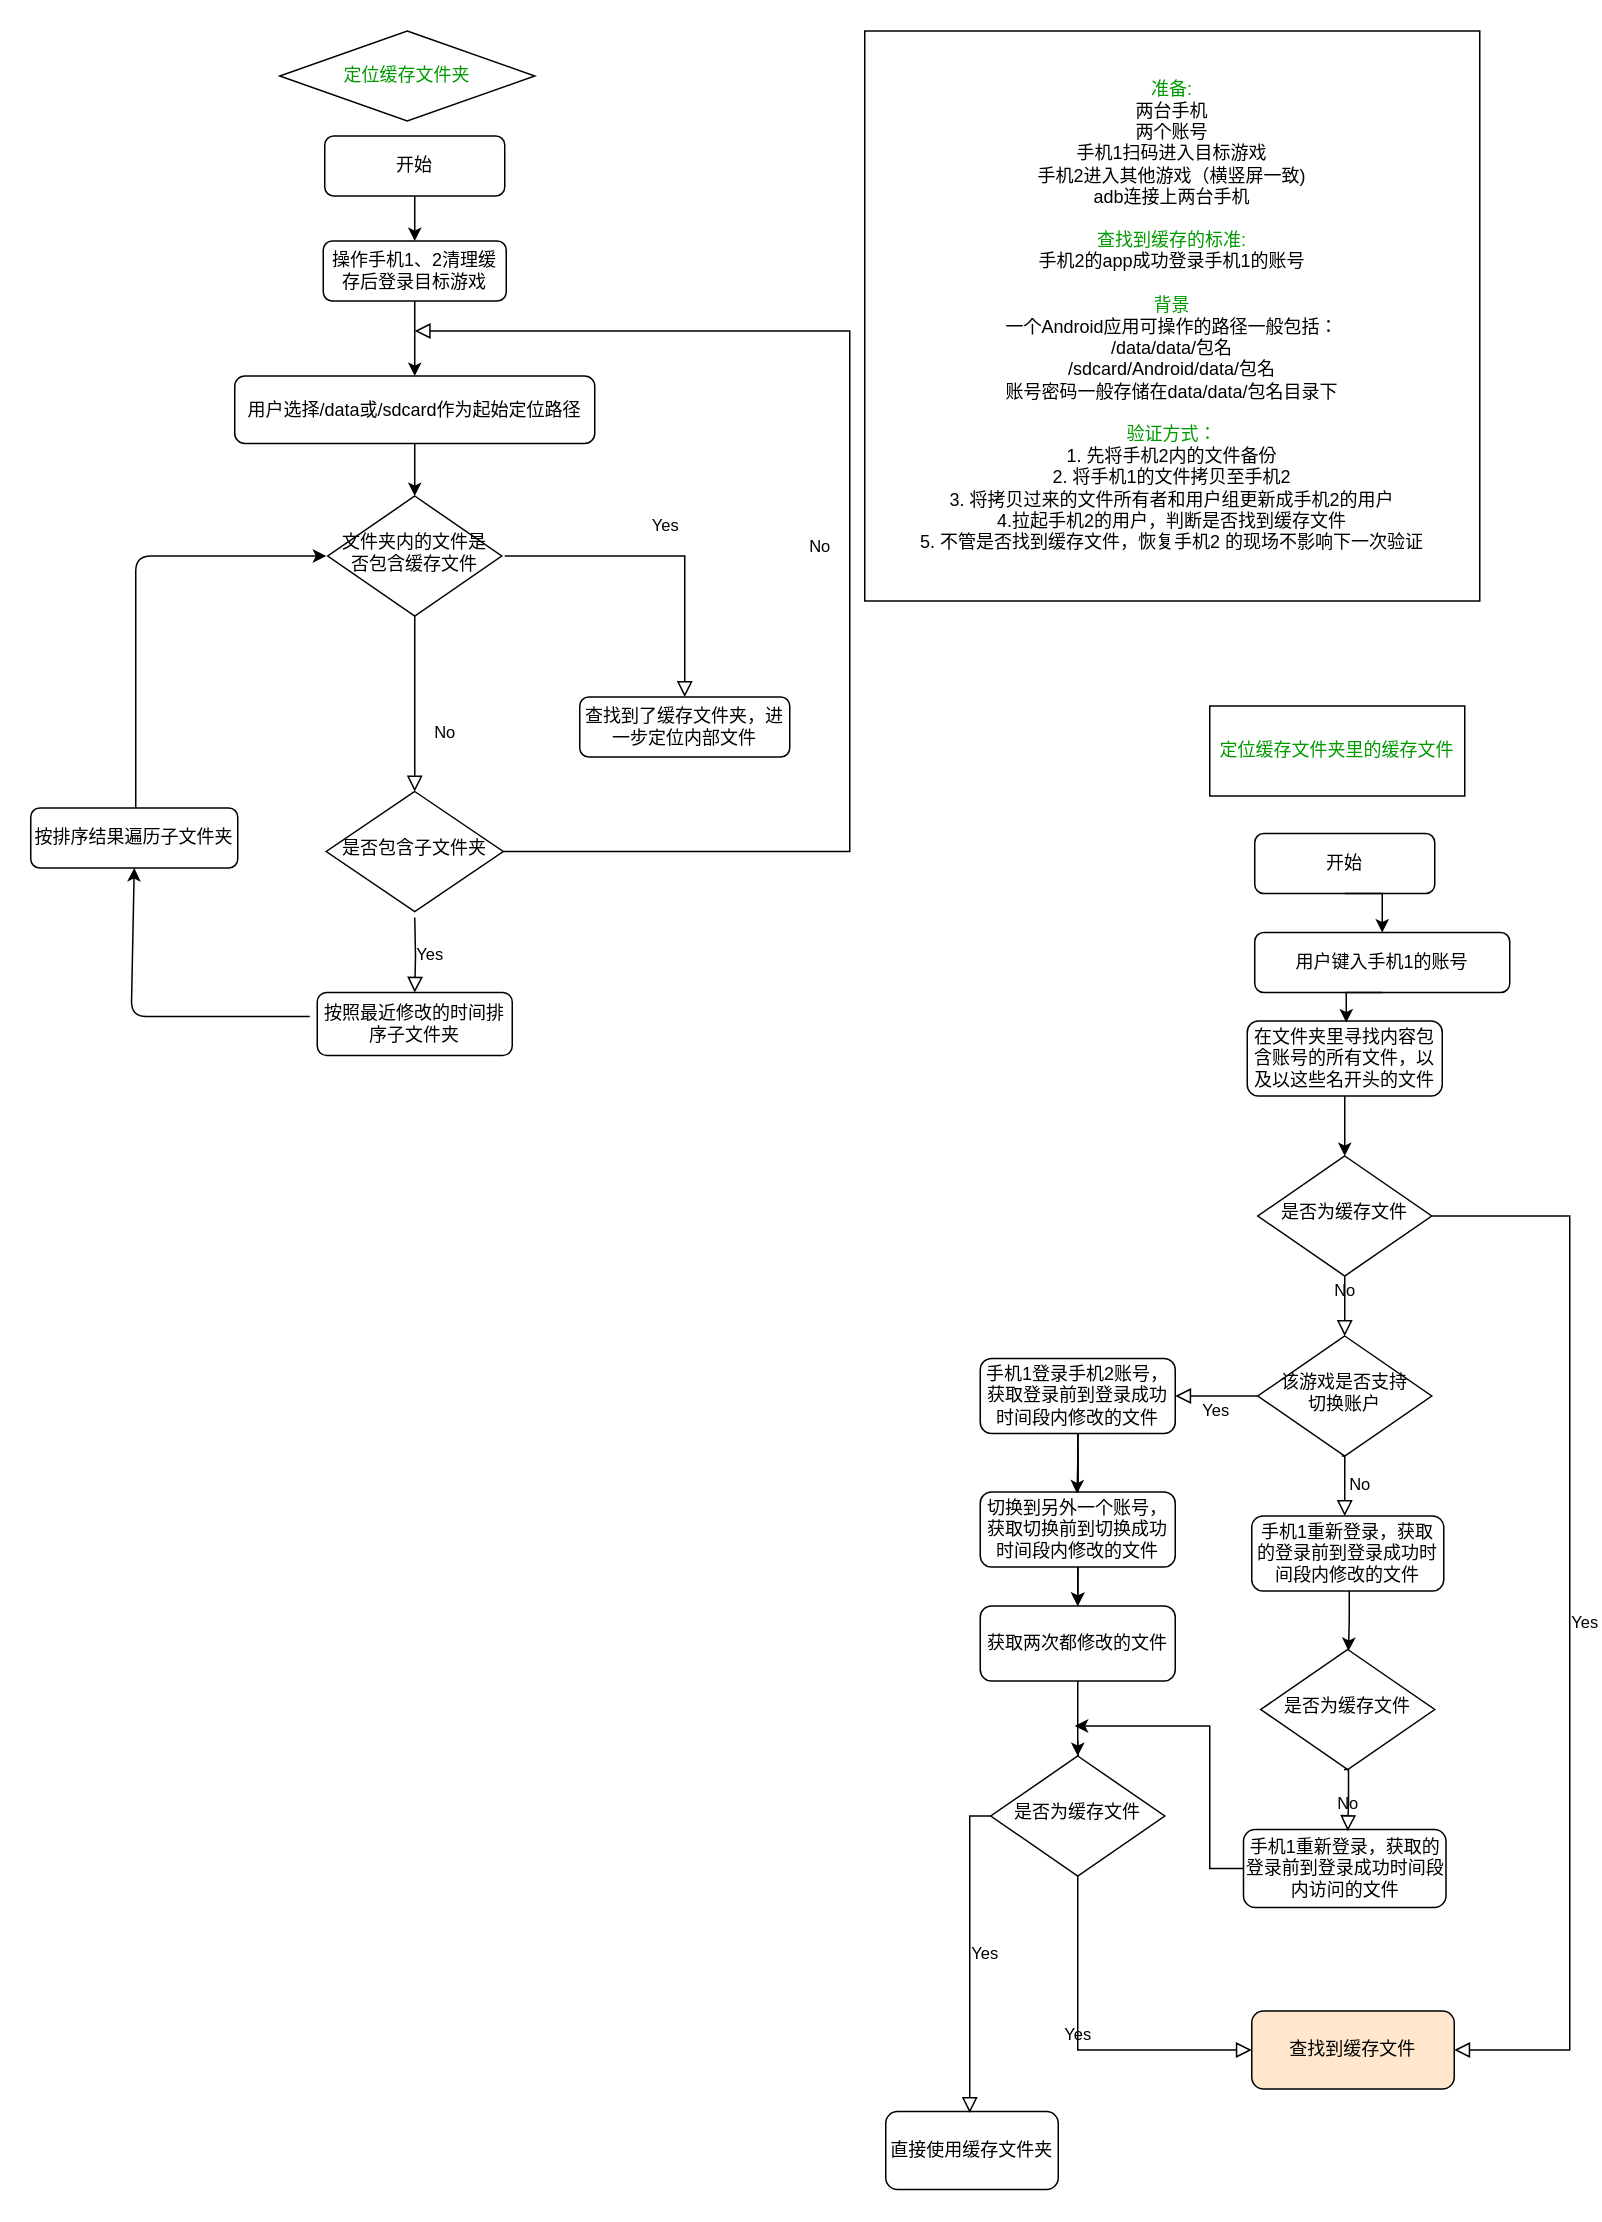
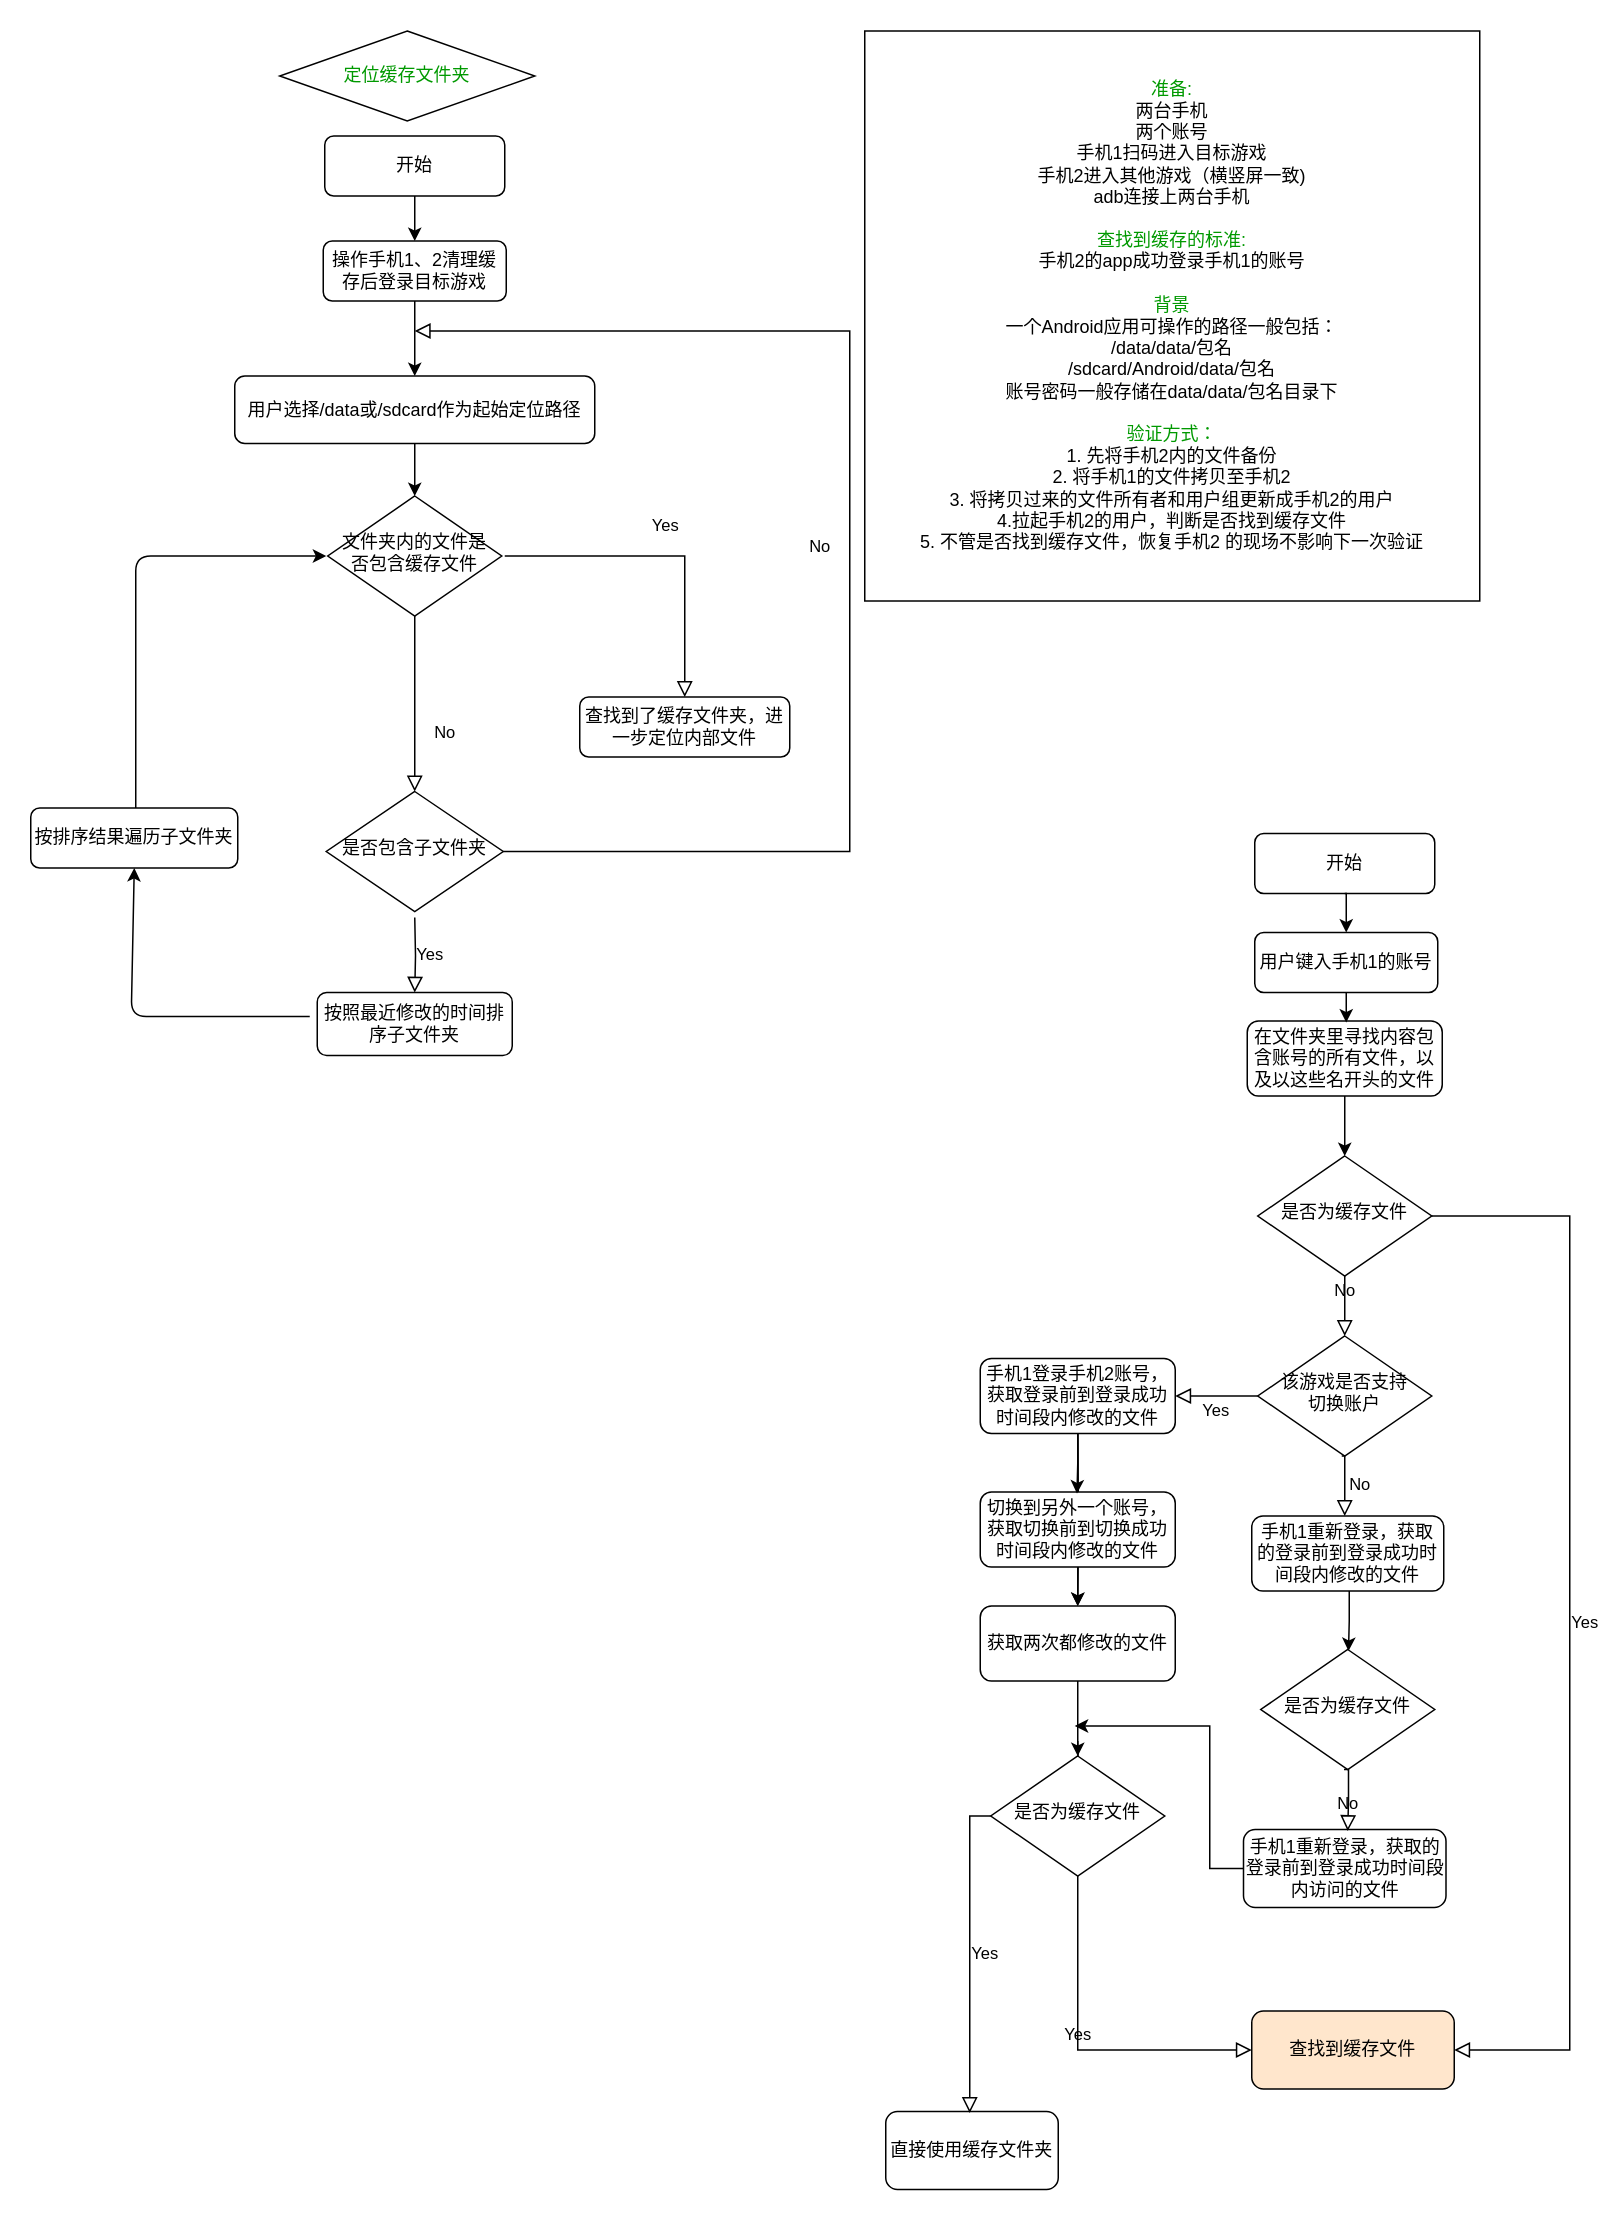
node "定位缓存文件夹里的缓存文件": removed
node "用户键入手机1的账号": size 255x60 -> 183x60
